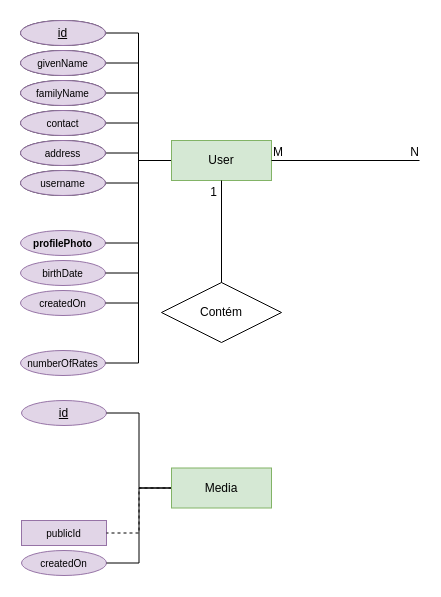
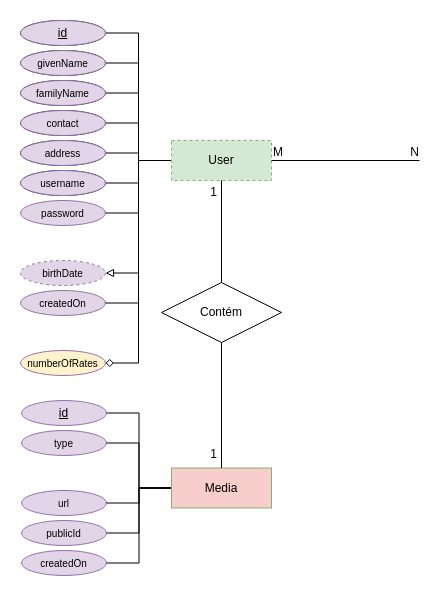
node "User": style solid -> dashed
node "password": added
edge "User" -- "password": added
node "profilePhoto": removed
edge "User" -- "profilePhoto": removed
node "birthDate": style solid -> dashed
edge "User" -- "birthDate": arrowhead none -> block
node "numberOfRates": fillcolor #e1d5e7 -> #fff2cc
edge "User" -- "numberOfRates": arrowhead none -> diamond
edge "Contém" -- "Media": added, label "1"
node "type": added
edge "type" -- "Media": added
node "Media": fillcolor #d5e8d4 -> #f8cecc
node "url": added
edge "Media" -- "url": added
node "publicId": shape rectangle -> ellipse
edge "Media" -- "publicId": style dashed -> solid
